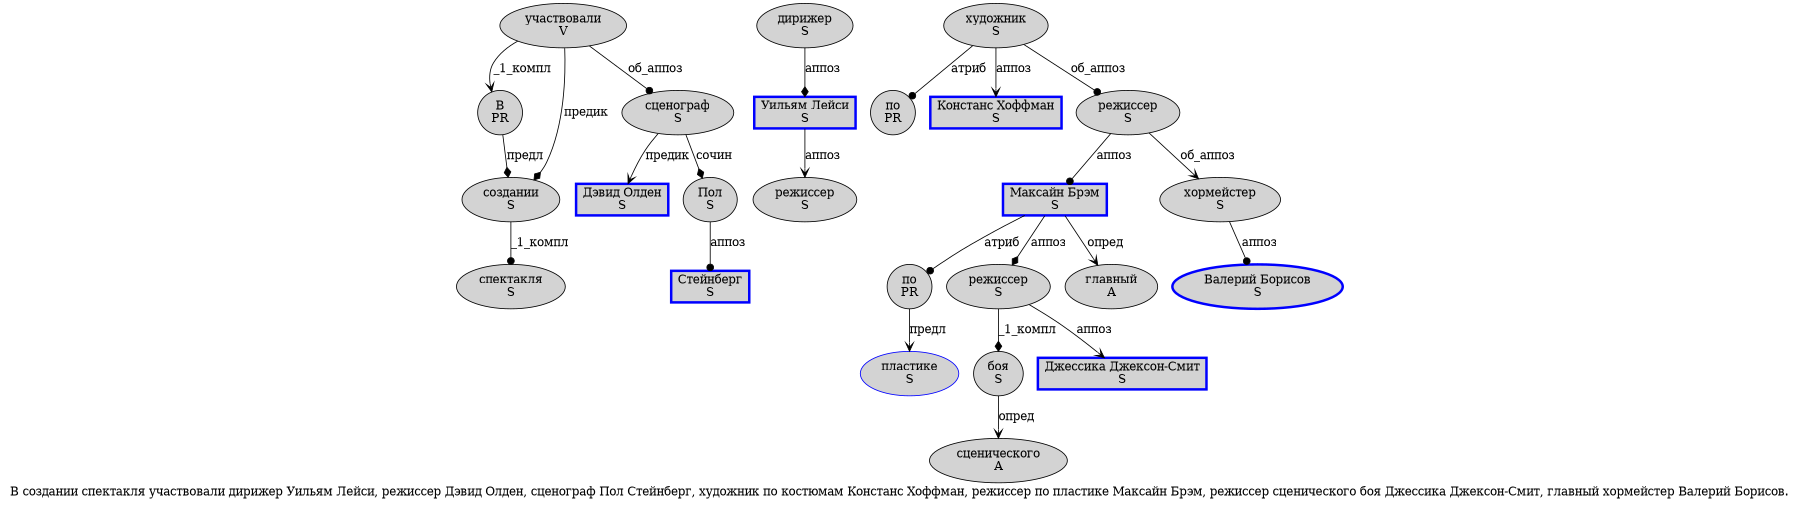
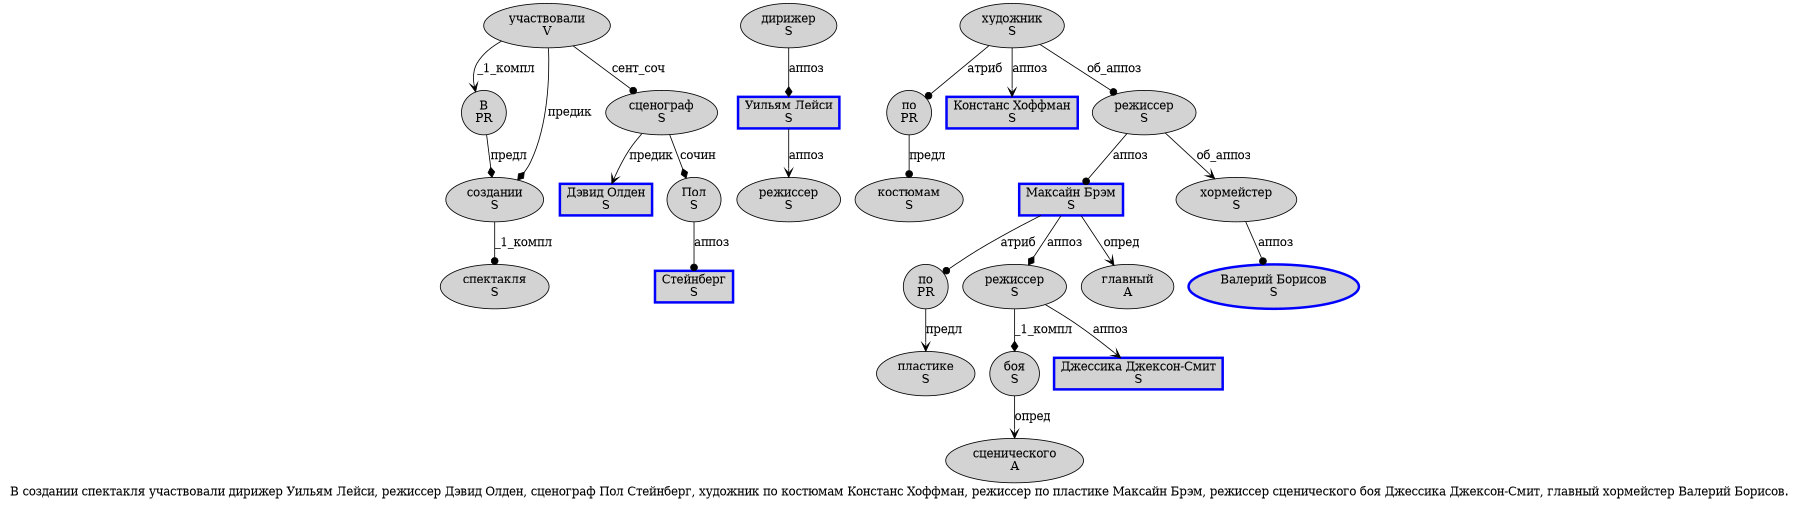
edge "участвовали V" -> "сценограф S": label "об_аппоз" -> "сент_соч"
node "костюмам S": added
node "пластике S": color blue -> black
